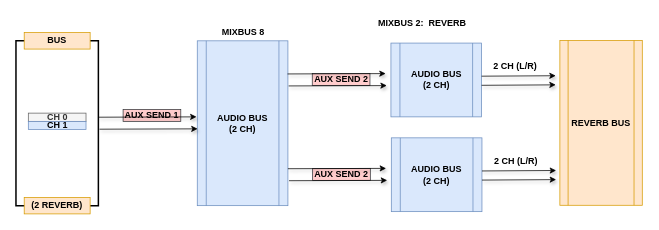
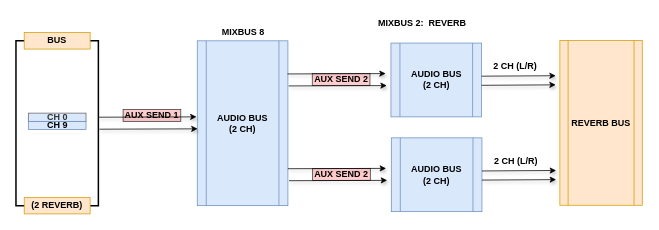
node "CH 0": fillcolor #f5f5f5 -> #dae8fc
node "CH 1": label "CH 1" -> "CH 9"
